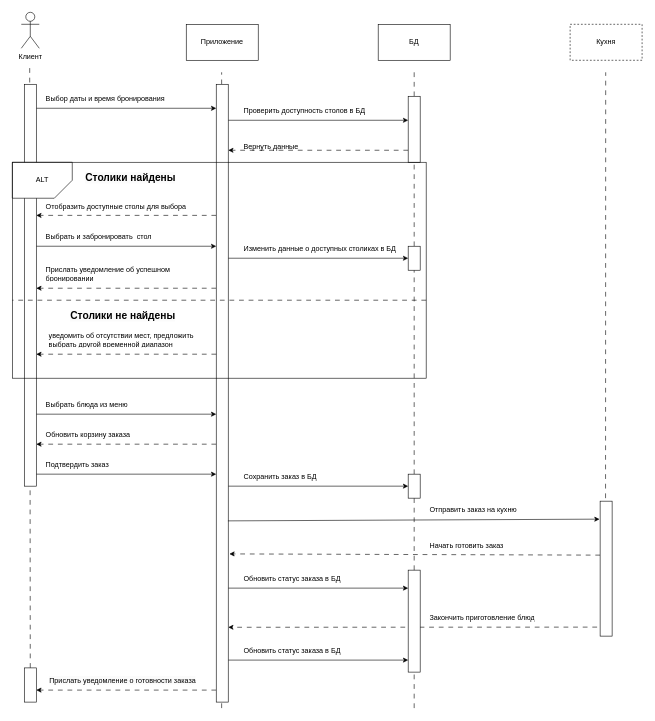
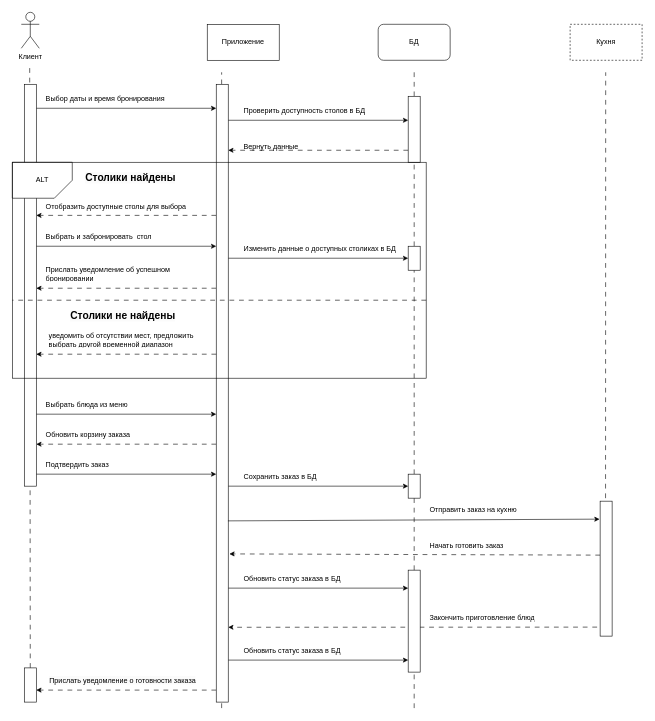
node "Приложение": moved (222, 42) -> (243, 42)
node "БД": shape rectangle -> rounded rectangle
